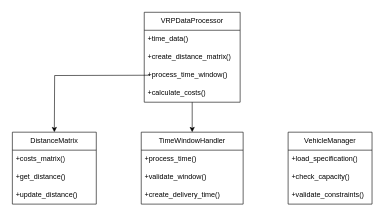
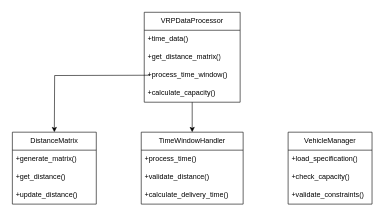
node "+create_distance_matrix()": label "+create_distance_matrix()" -> "+get_distance_matrix()"
node "+calculate_costs()": label "+calculate_costs()" -> "+calculate_capacity()"
node "+costs_matrix()": label "+costs_matrix()" -> "+generate_matrix()"
node "+validate_window()": label "+validate_window()" -> "+validate_distance()"
node "+create_delivery_time()": label "+create_delivery_time()" -> "+calculate_delivery_time()"
